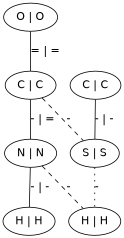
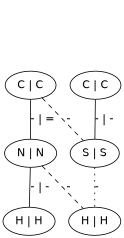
node "O | O": removed
